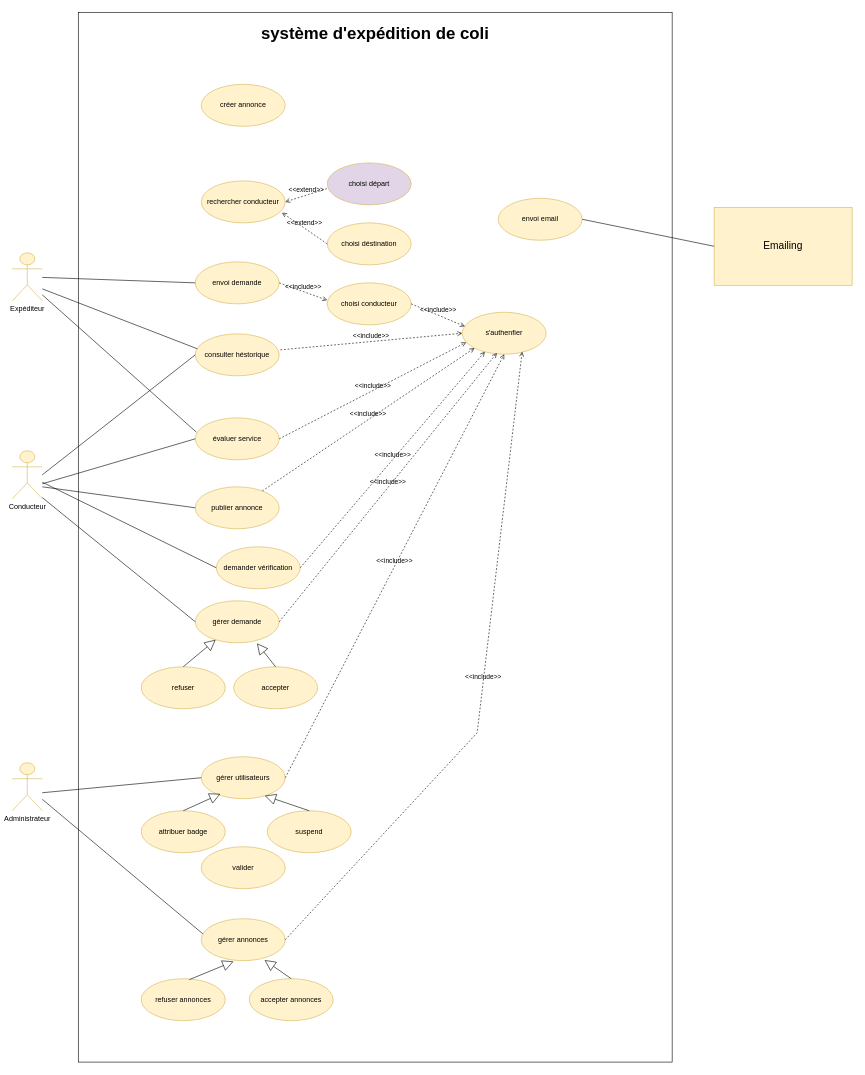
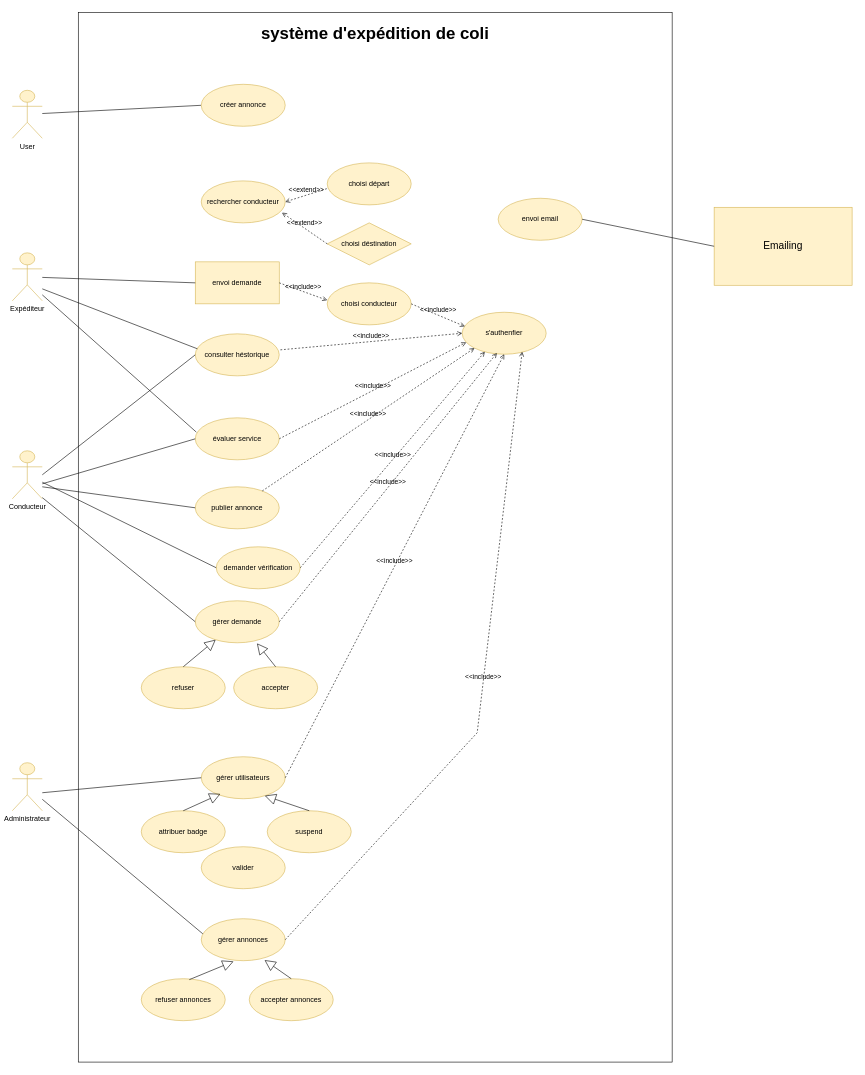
edge "créer annonce" -- "User": added
node "User": added
node "choisi départ": fillcolor #e1d5e7 -> #fff2cc
node "choisi déstination": shape ellipse -> diamond
node "envoi demande": shape ellipse -> rectangle
